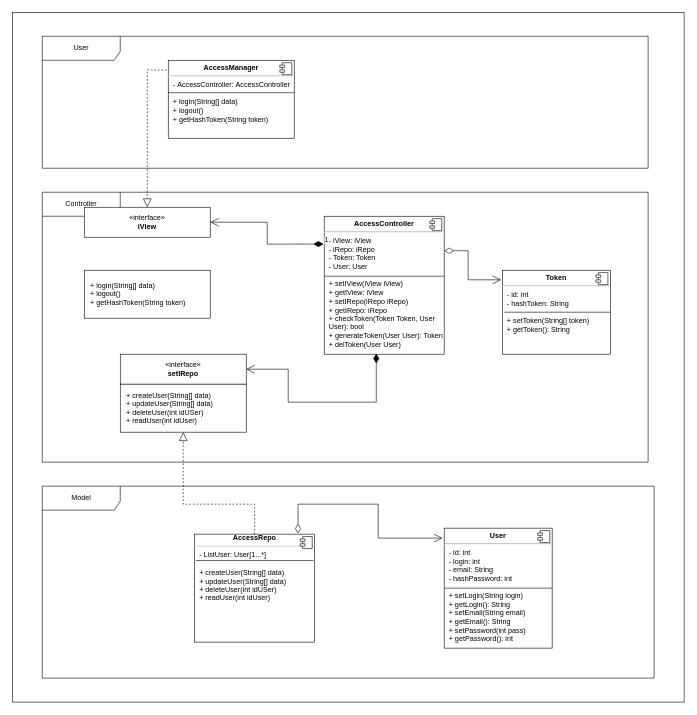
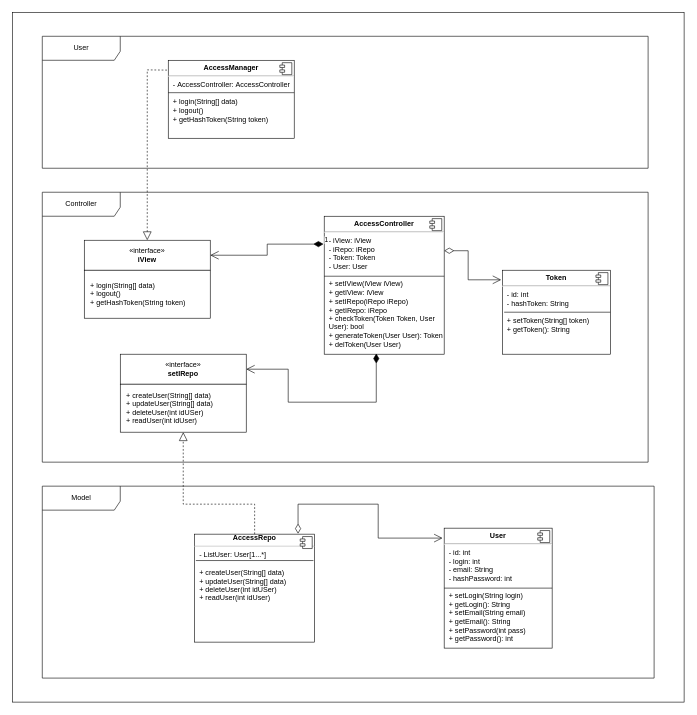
node "«interface» iView": moved (147, 222) -> (147, 255)
